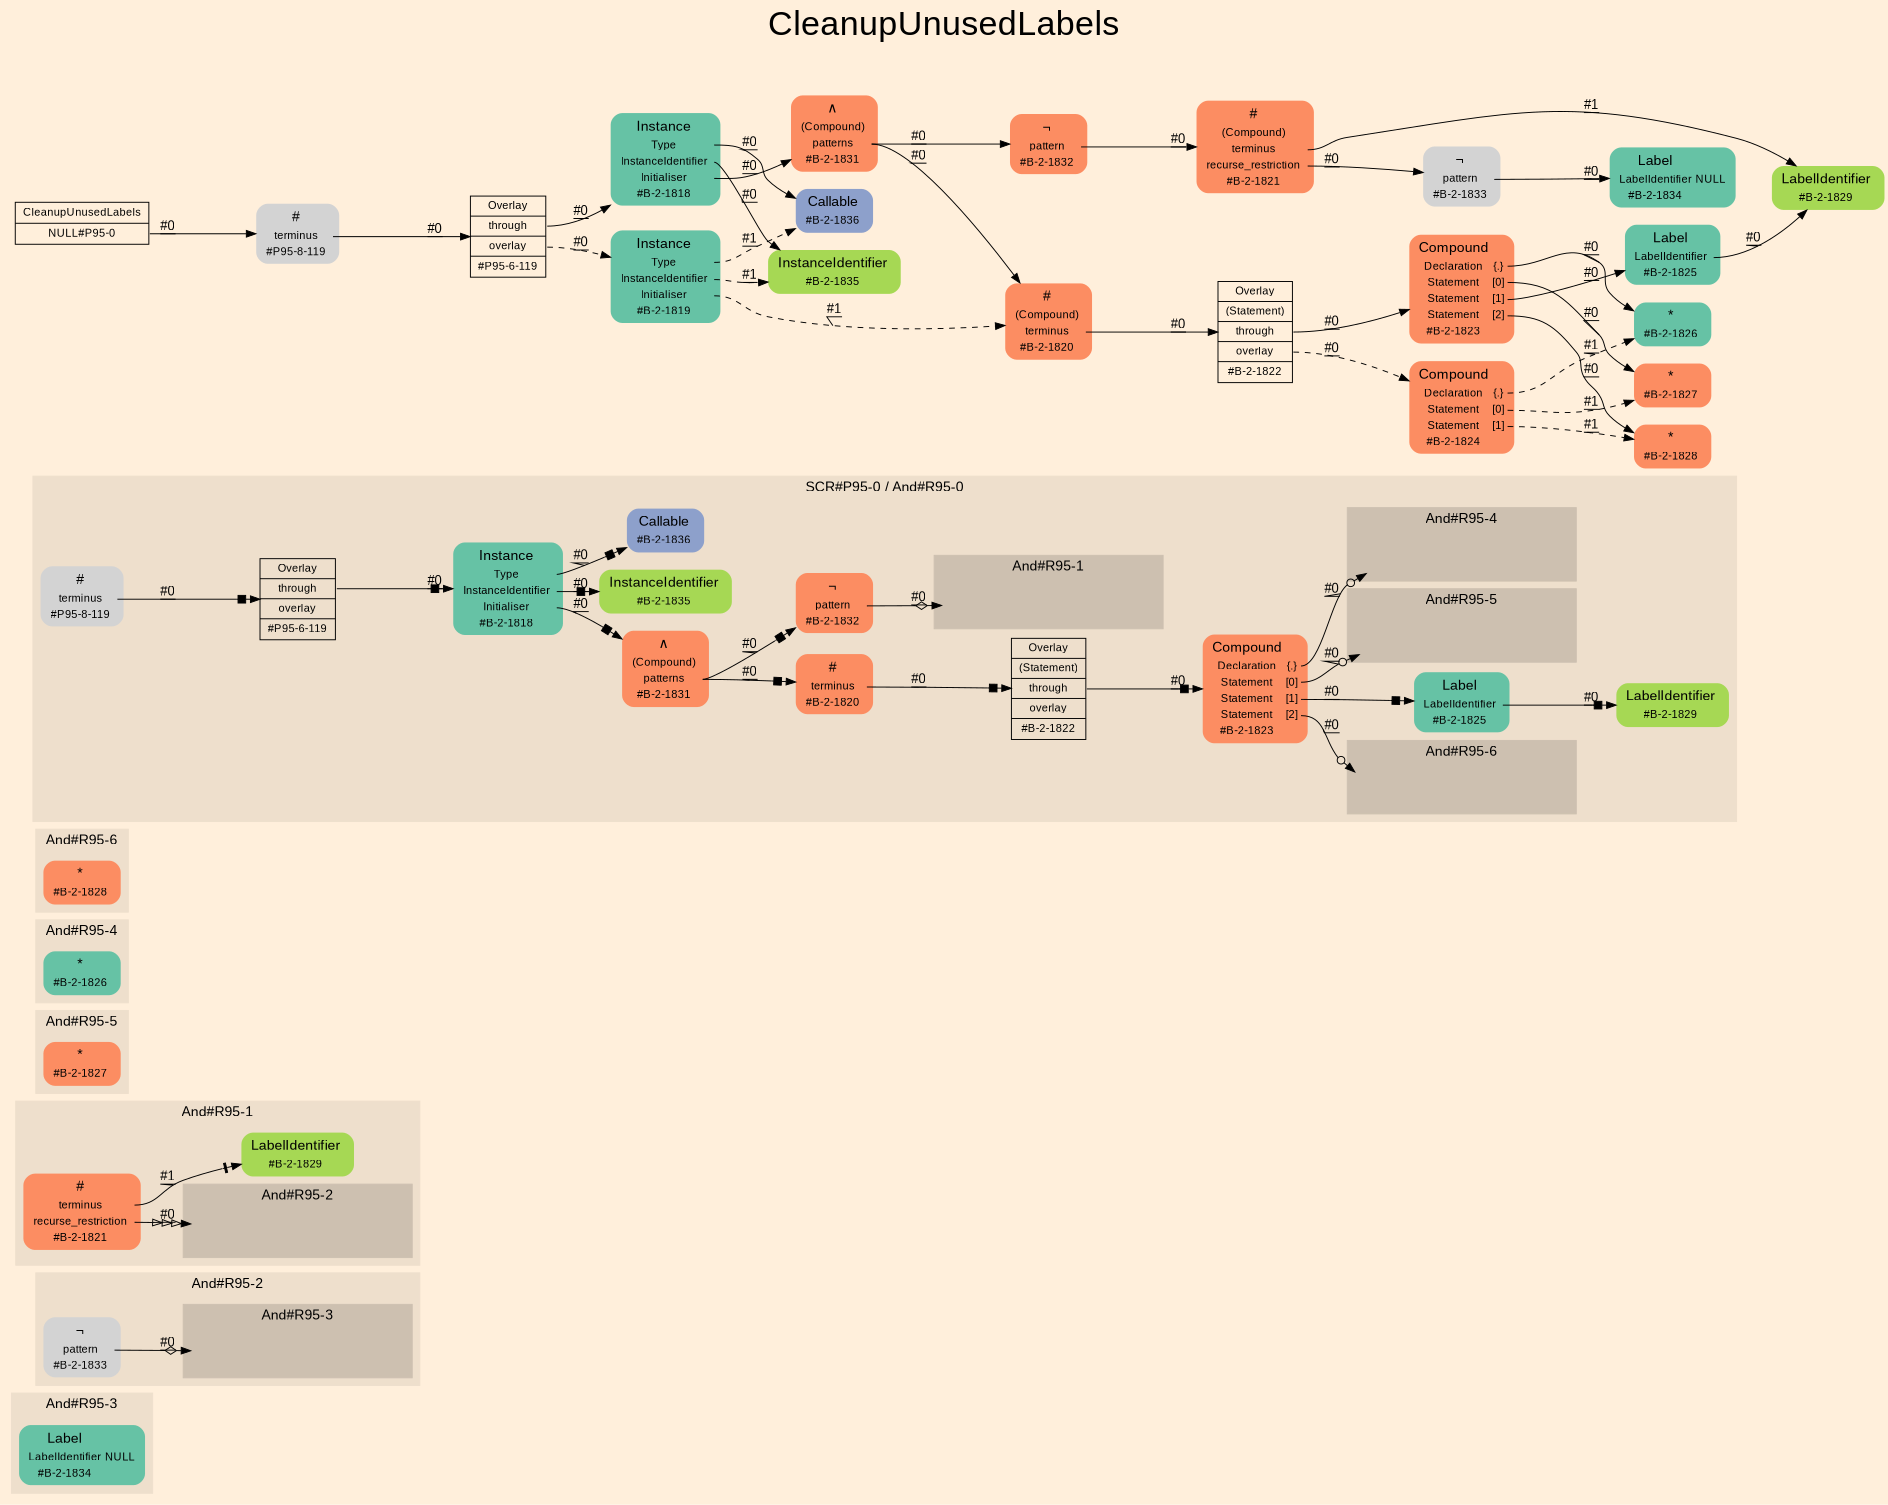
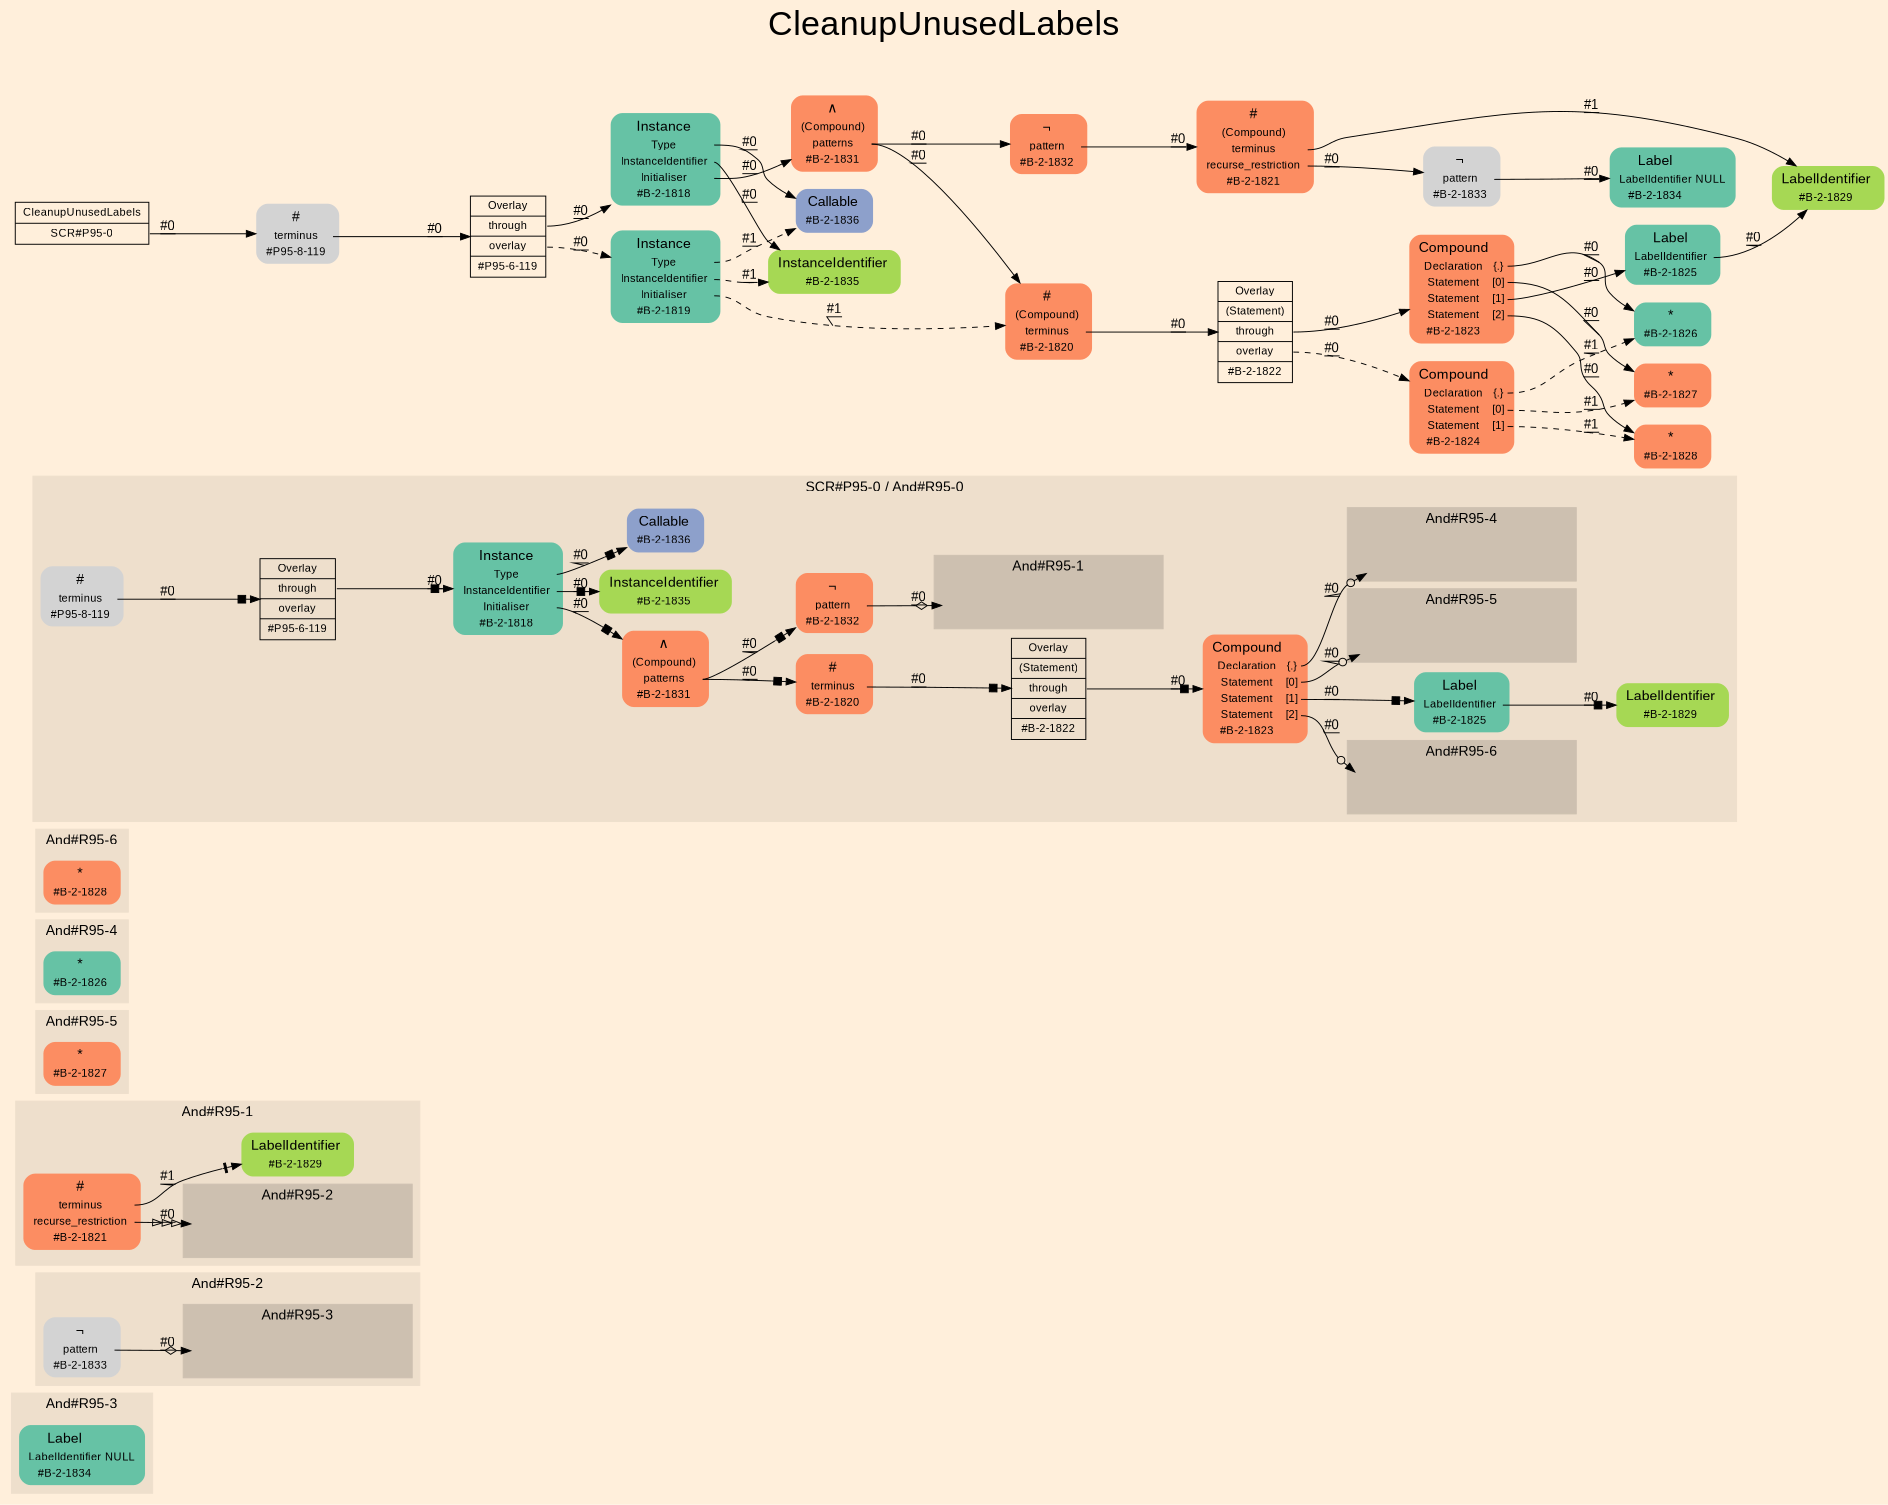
node "CleanupUnusedLabels": text "NULL#P95-0" -> "SCR#P95-0"
